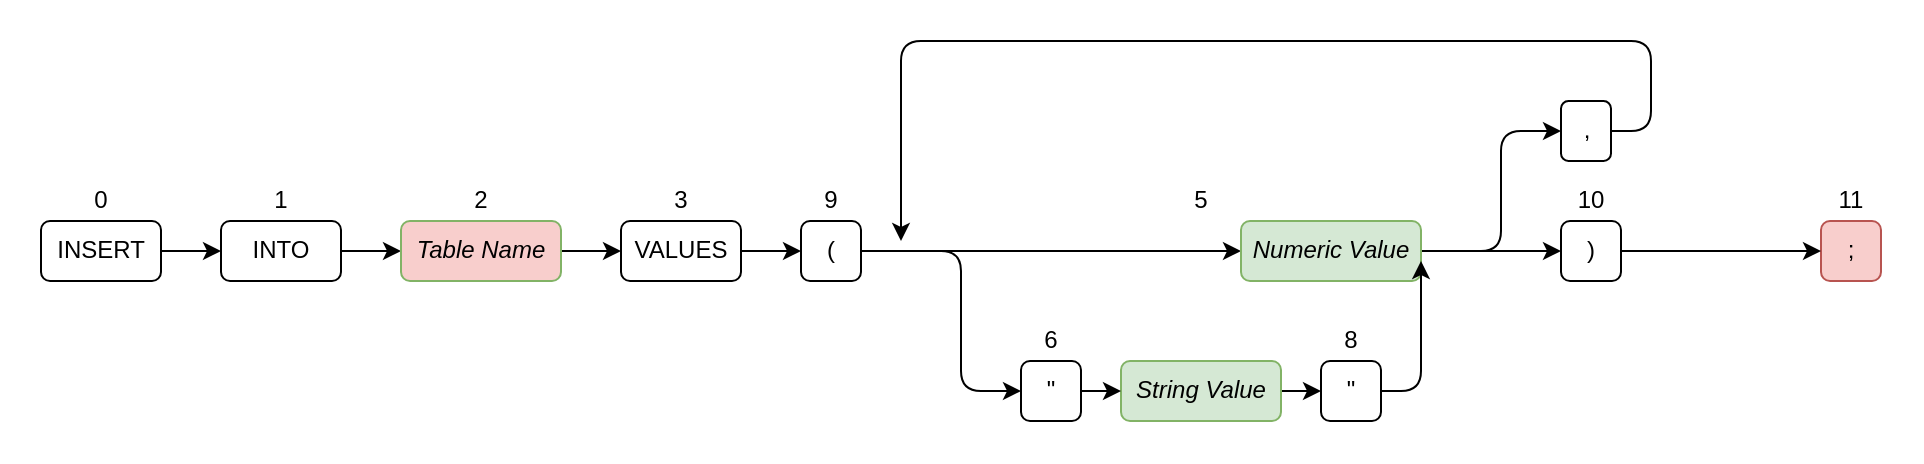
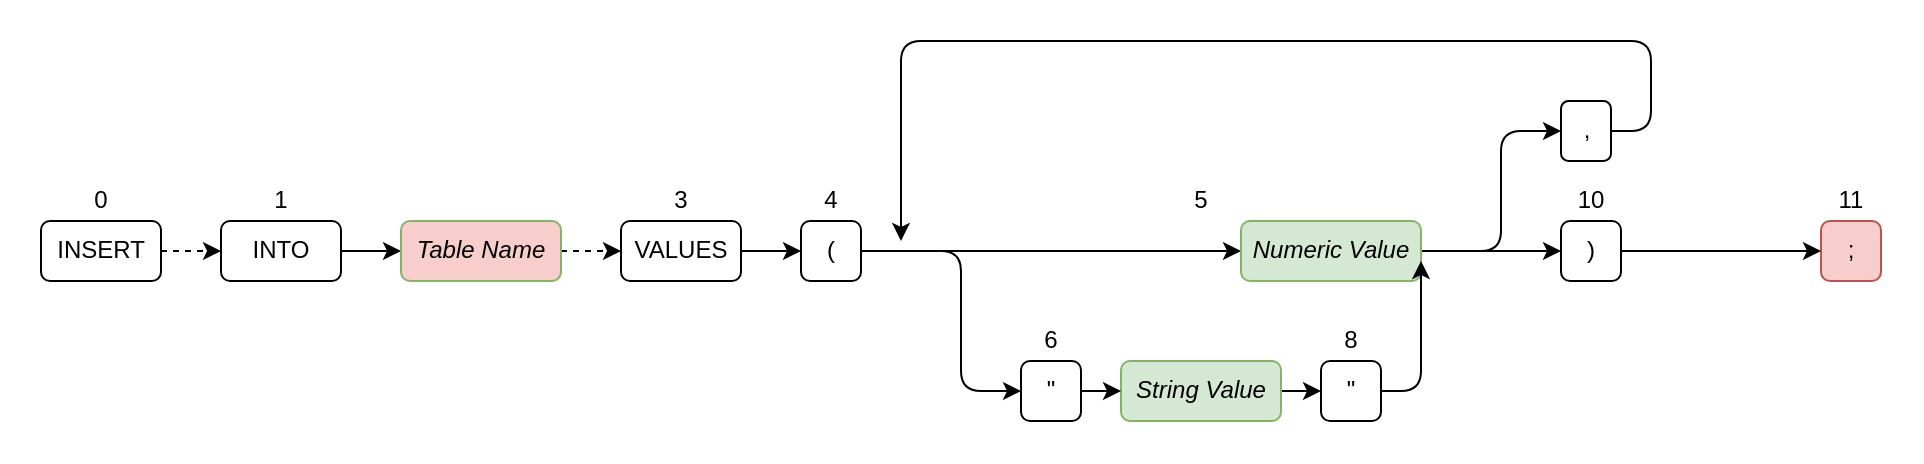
node "2": removed
node "9": label "9" -> "4"
edge "INSERT" -> "INTO": style solid -> dashed
edge "Table Name" -> "VALUES": style solid -> dashed
